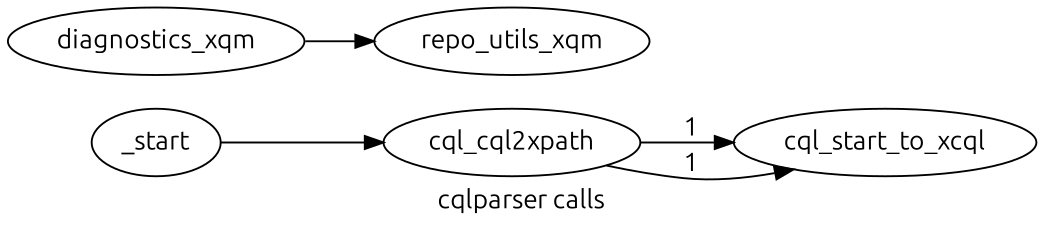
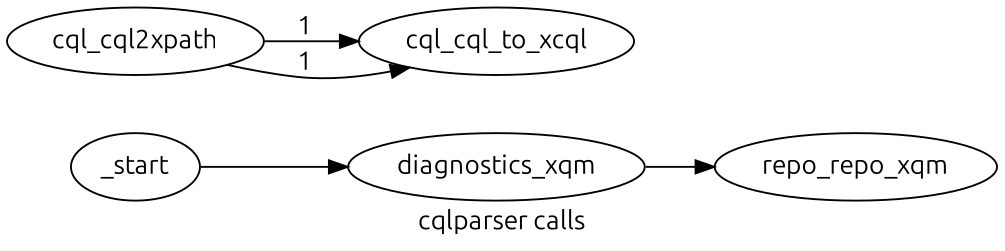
node "repo_utils_xqm": label "repo_utils_xqm" -> "repo_repo_xqm"
edge "_start" -> "cql_cql2xpath": now "_start" -> "diagnostics_xqm"
node "cql_start_to_xcql": label "cql_start_to_xcql" -> "cql_cql_to_xcql"
